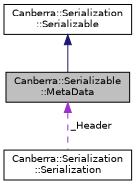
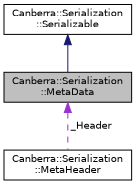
node "Canberra::Serializable ::MetaData": label "Canberra::Serializable ::MetaData" -> "Canberra::Serialization ::MetaData"
node "Canberra::Serialization ::Serialization": label "Canberra::Serialization ::Serialization" -> "Canberra::Serialization ::MetaHeader"
